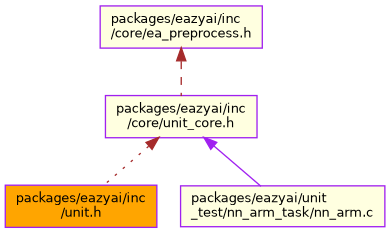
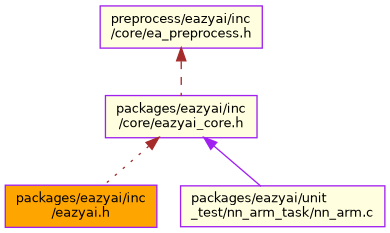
node "packages/eazyai/inc /core/ea_preprocess.h": label "packages/eazyai/inc /core/ea_preprocess.h" -> "preprocess/eazyai/inc /core/ea_preprocess.h"
node "packages/eazyai/inc /core/unit_core.h": label "packages/eazyai/inc /core/unit_core.h" -> "packages/eazyai/inc /core/eazyai_core.h"
node "packages/eazyai/inc /unit.h": label "packages/eazyai/inc /unit.h" -> "packages/eazyai/inc /eazyai.h"
